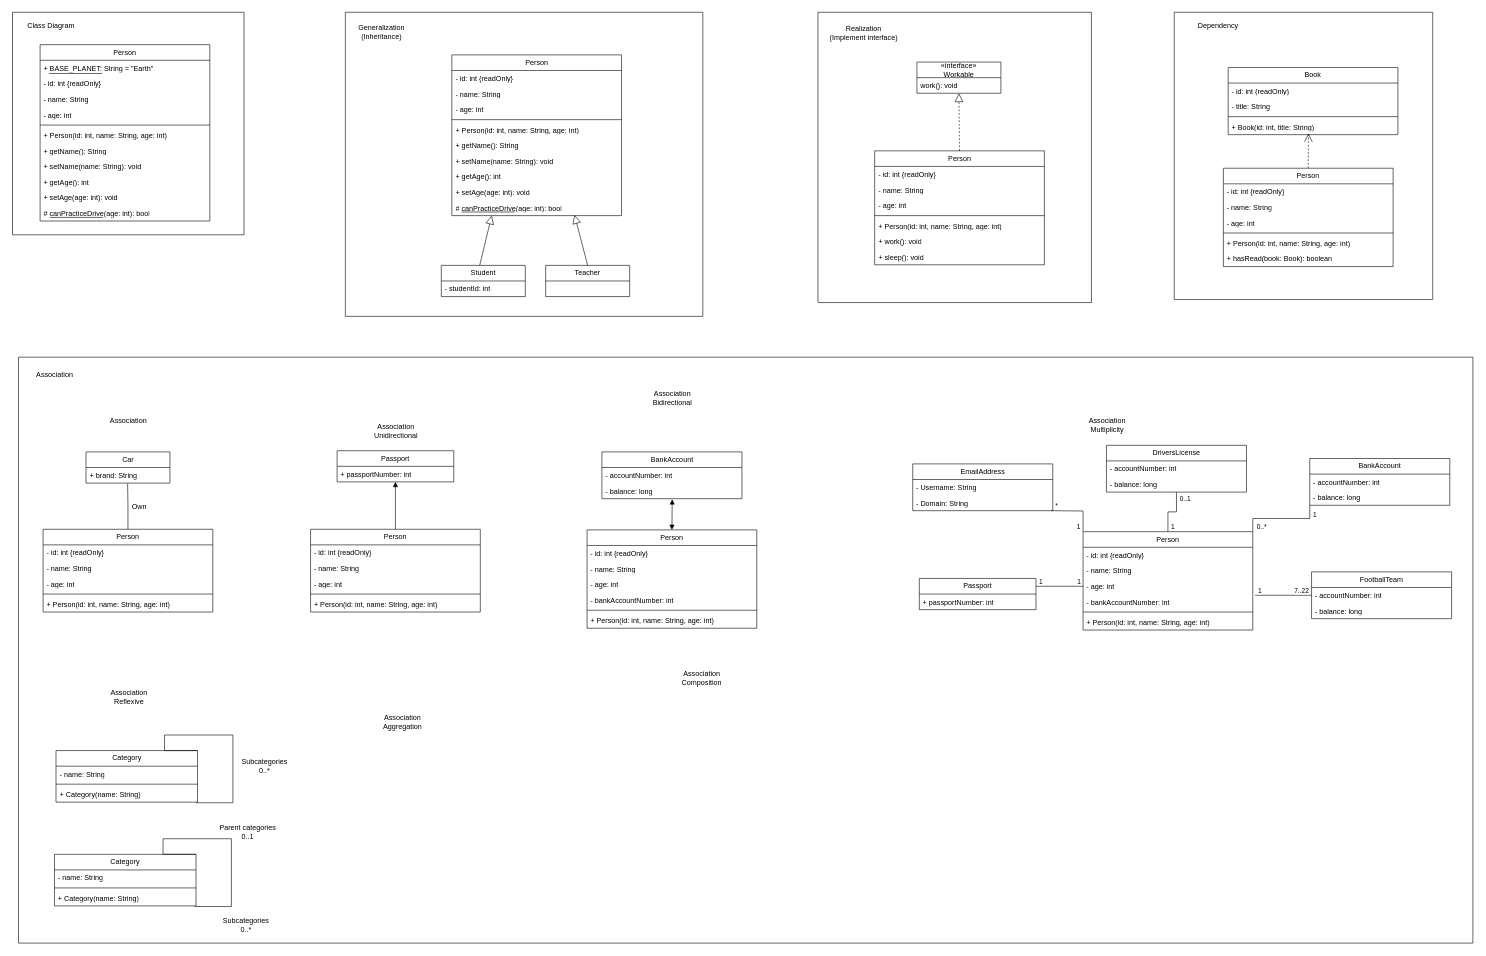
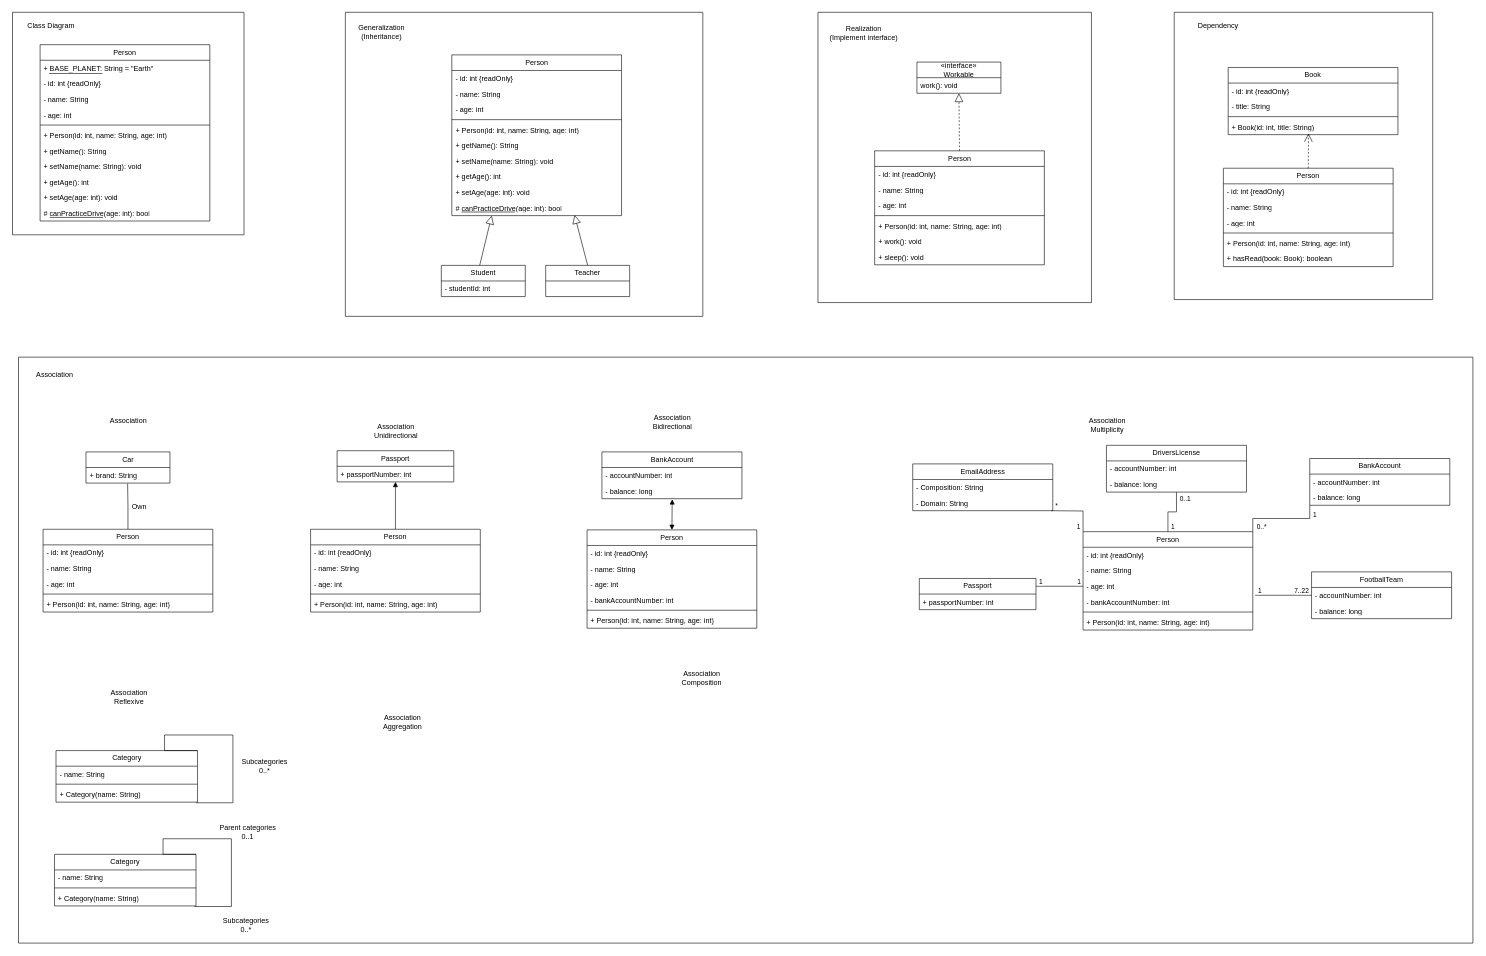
node "Association Bidirectional": moved (672, 398) -> (672, 422)
node "- Username: String": label "- Username: String" -> "- Composition: String"
